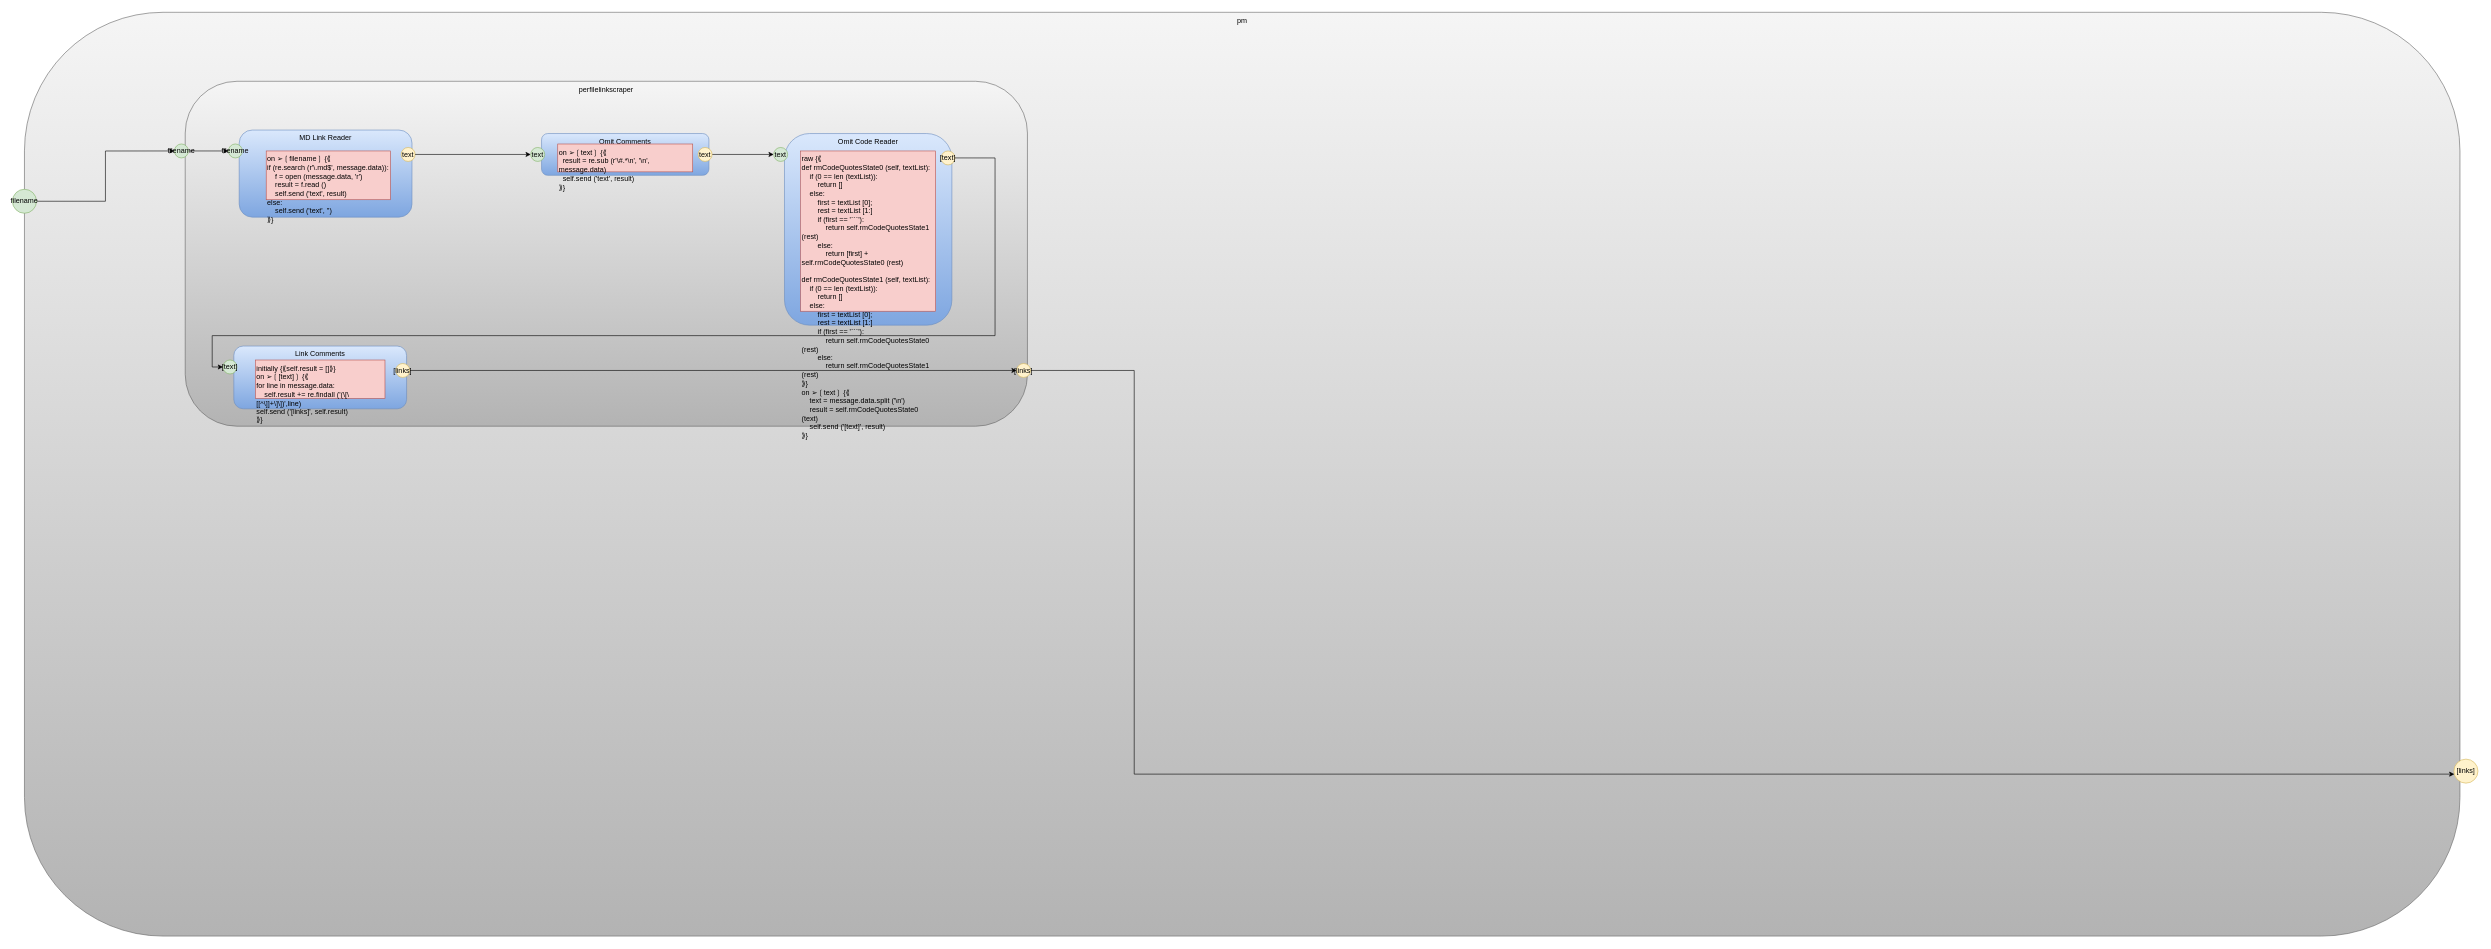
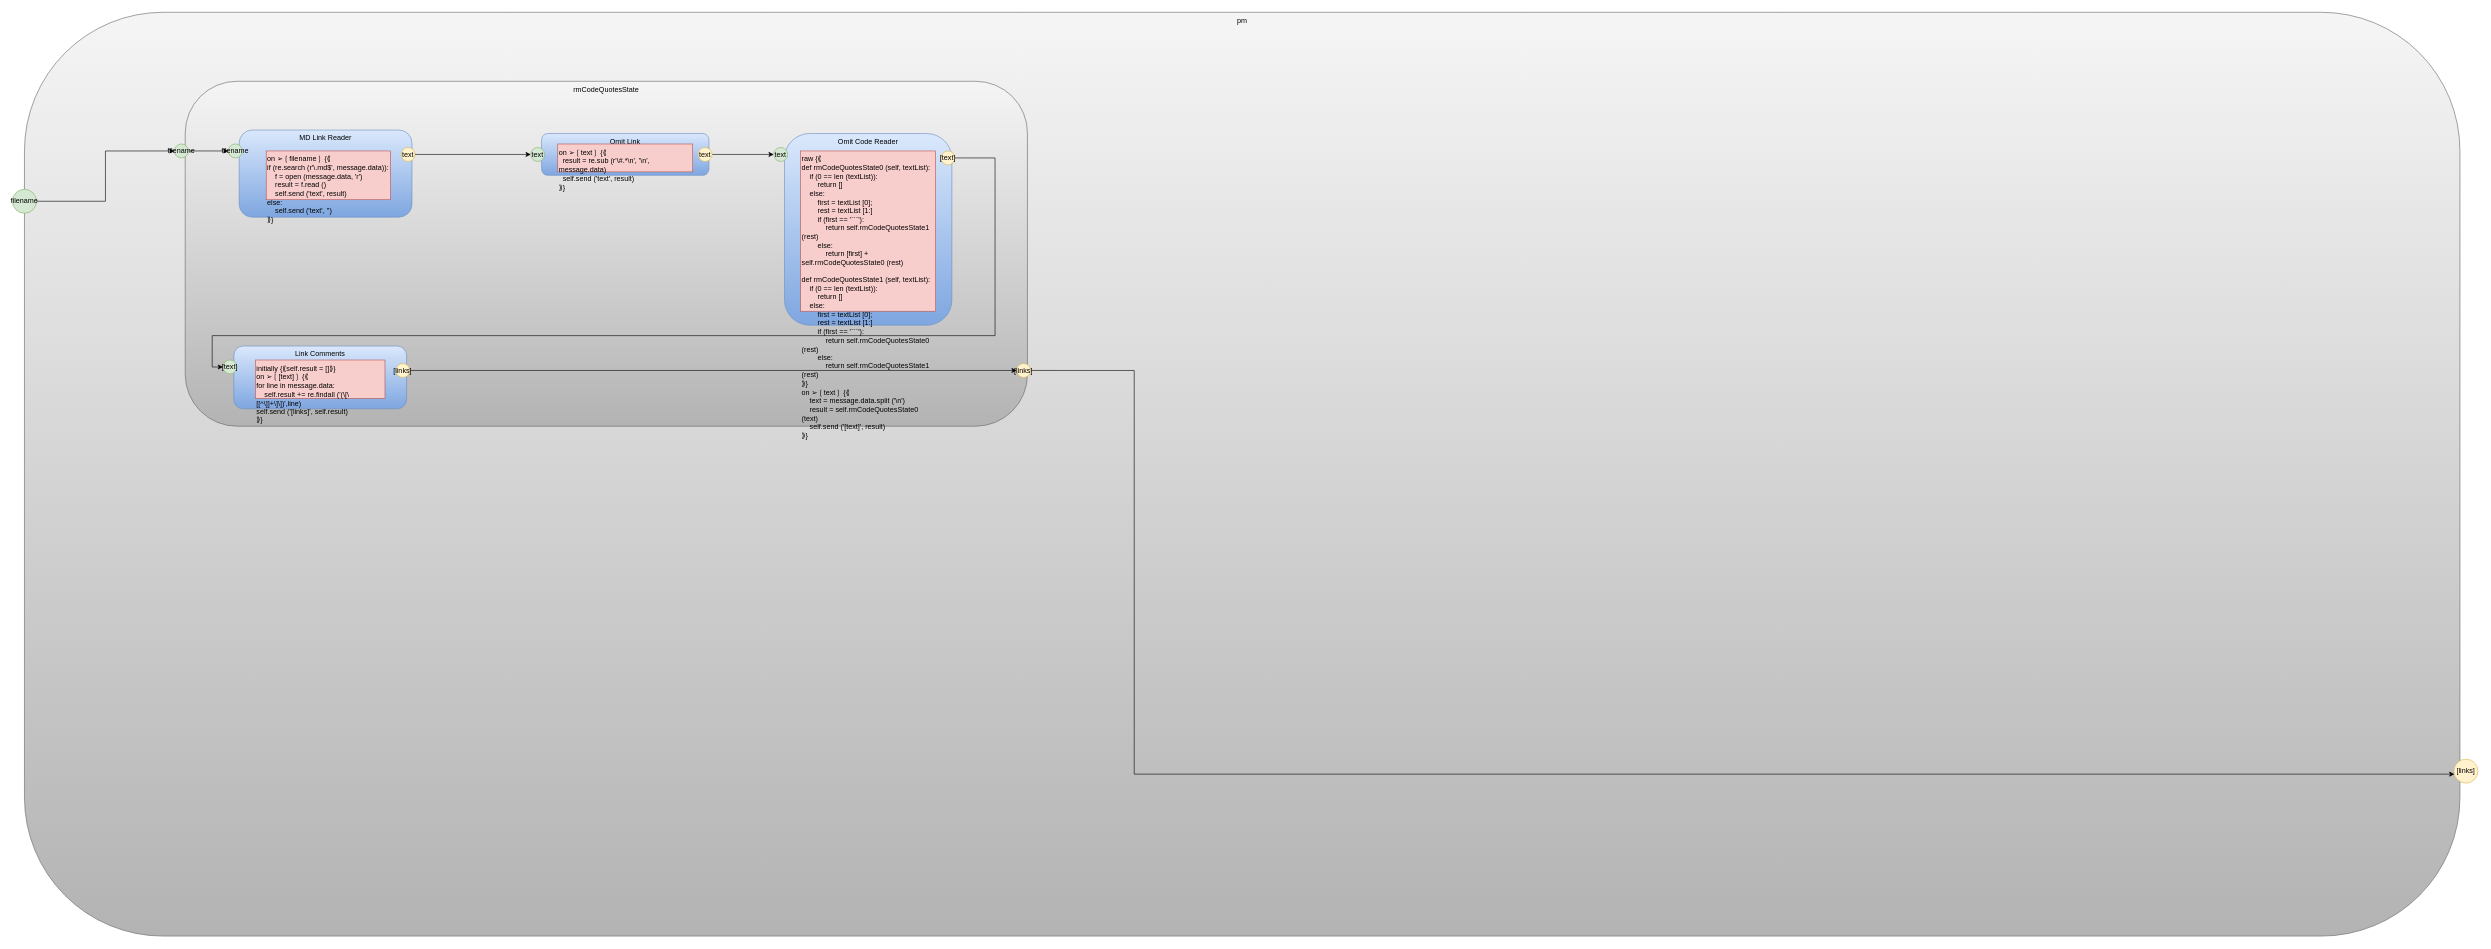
node "perfilelinkscraper": label "perfilelinkscraper" -> "rmCodeQuotesState"
node "Omit Comments": label "Omit Comments" -> "Omit Link"
